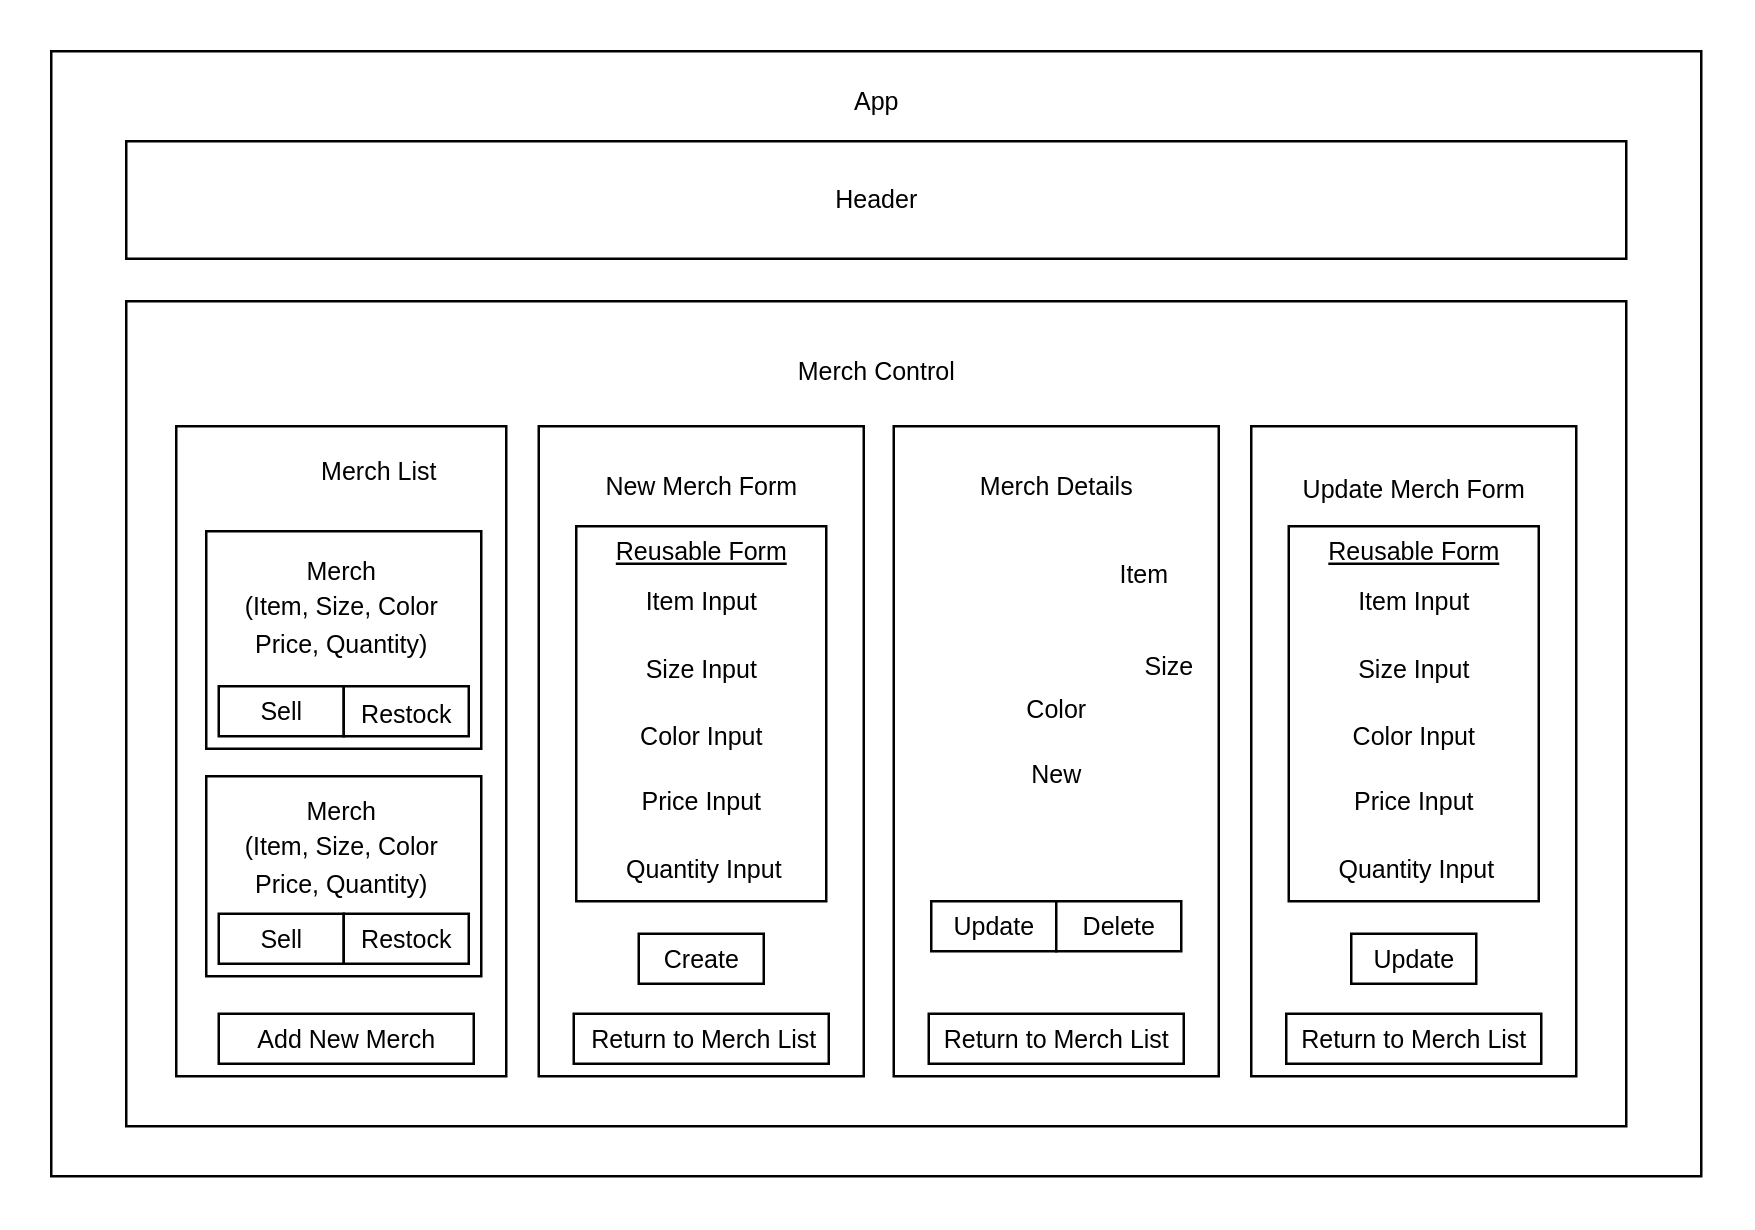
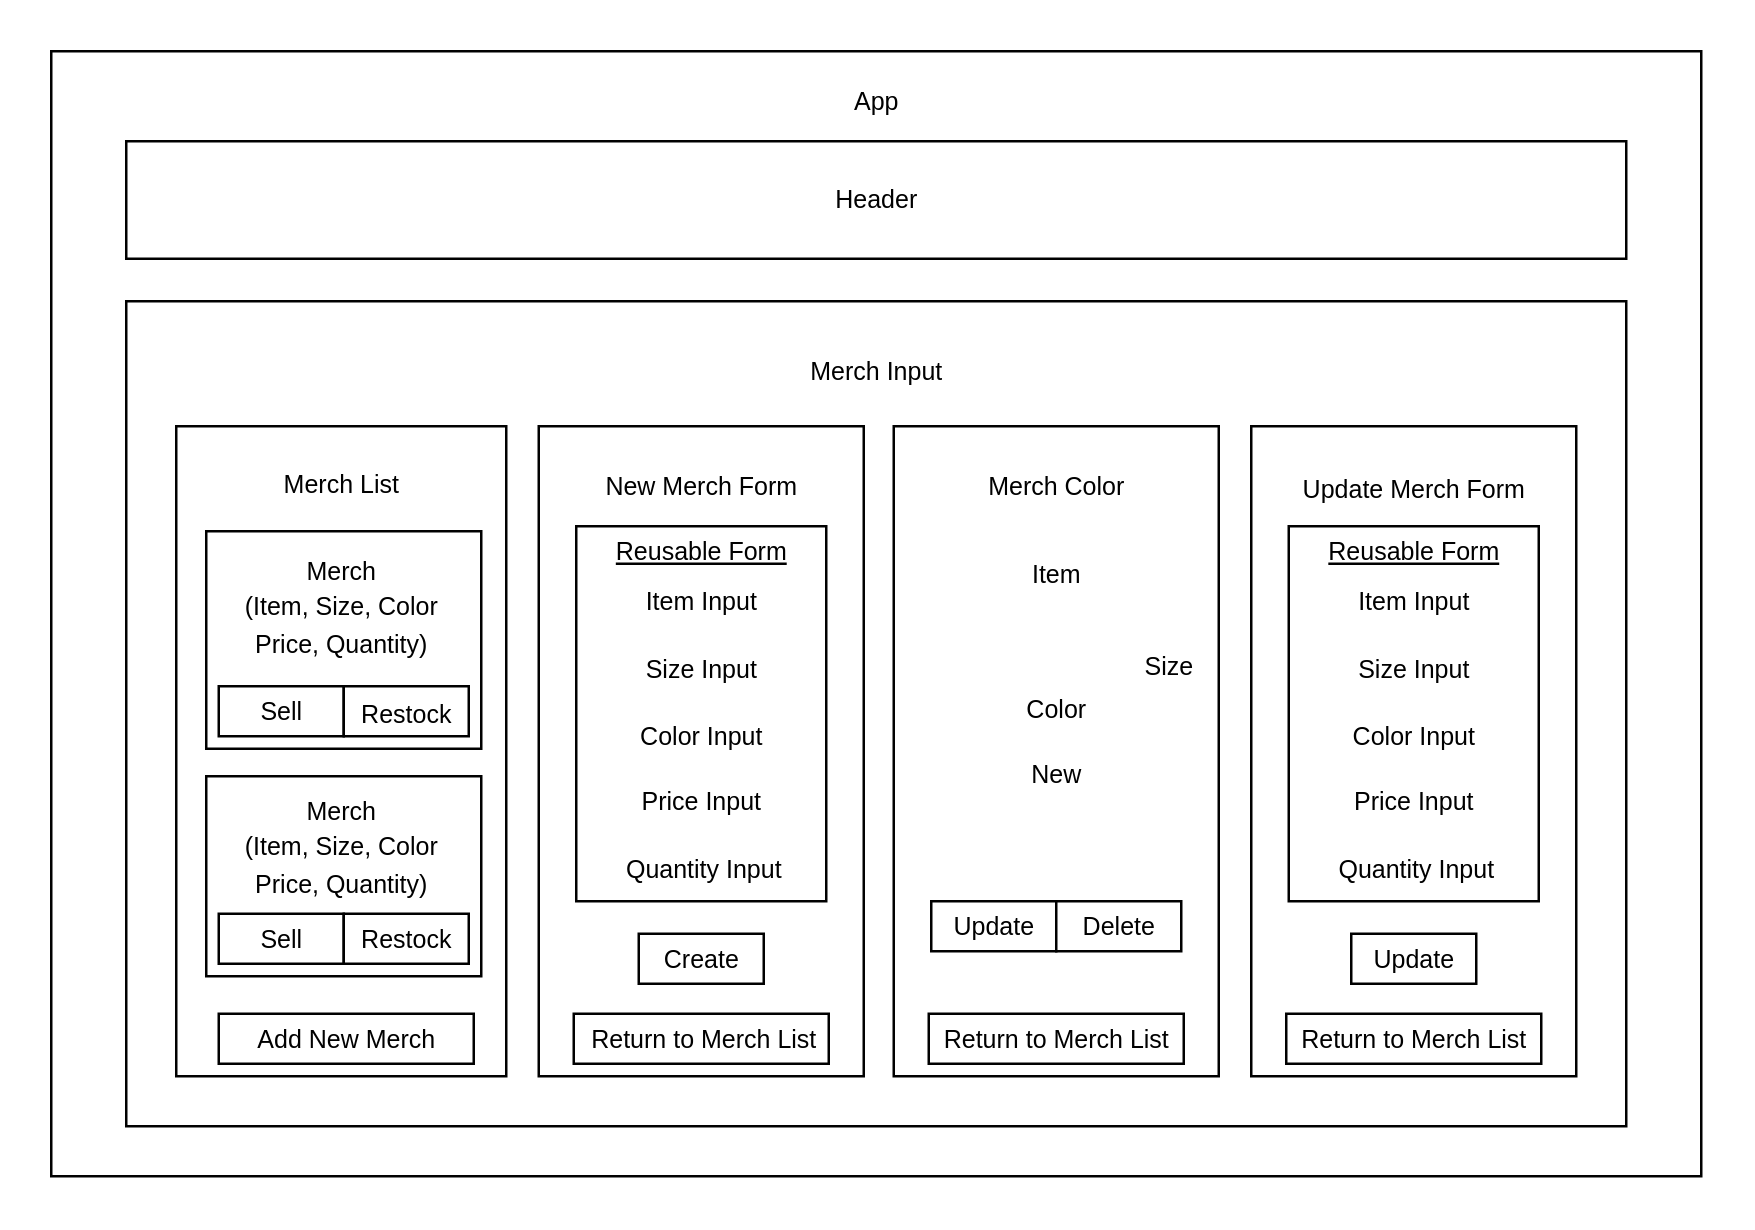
node "Merch Control": label "Merch Control" -> "Merch Input"
node "Merch List": moved (379, 471) -> (341, 484)
node "Merch Details": label "Merch Details" -> "Merch Color"
node "Item": moved (1144, 574) -> (1056, 574)
